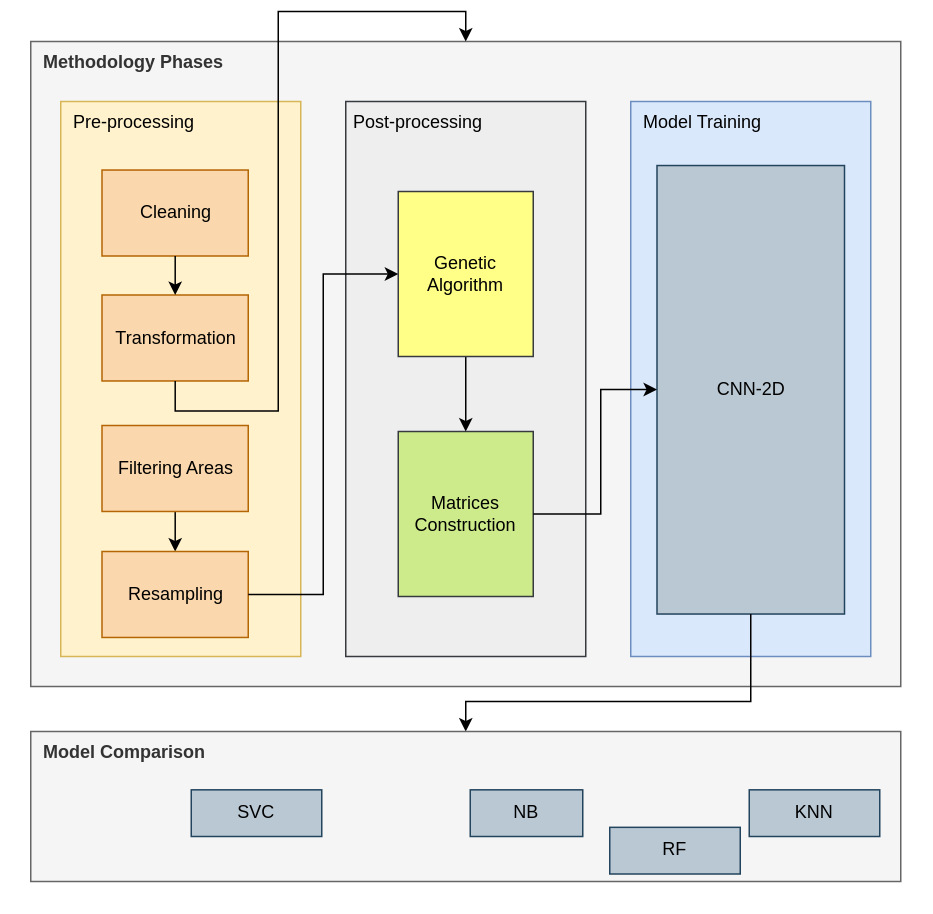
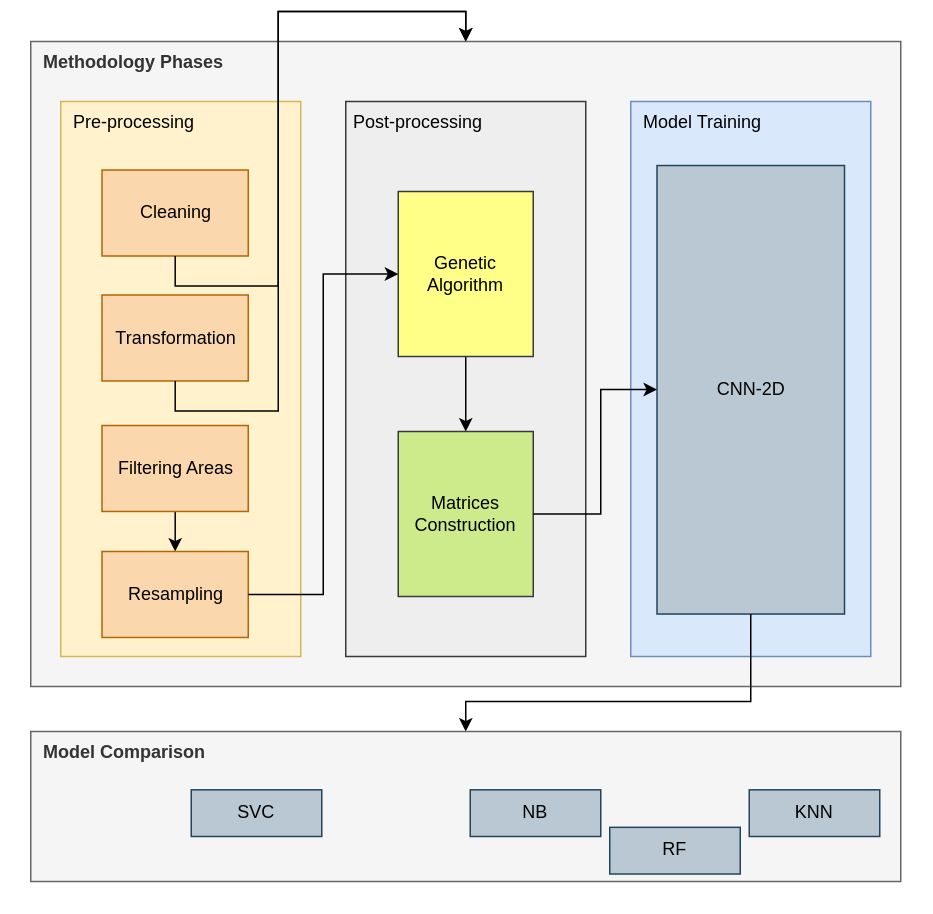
edge "Cleaning" -> "Transformation": now "Cleaning" -> "Methodology Phases"
node "NB": size 113x47 -> 131x47
